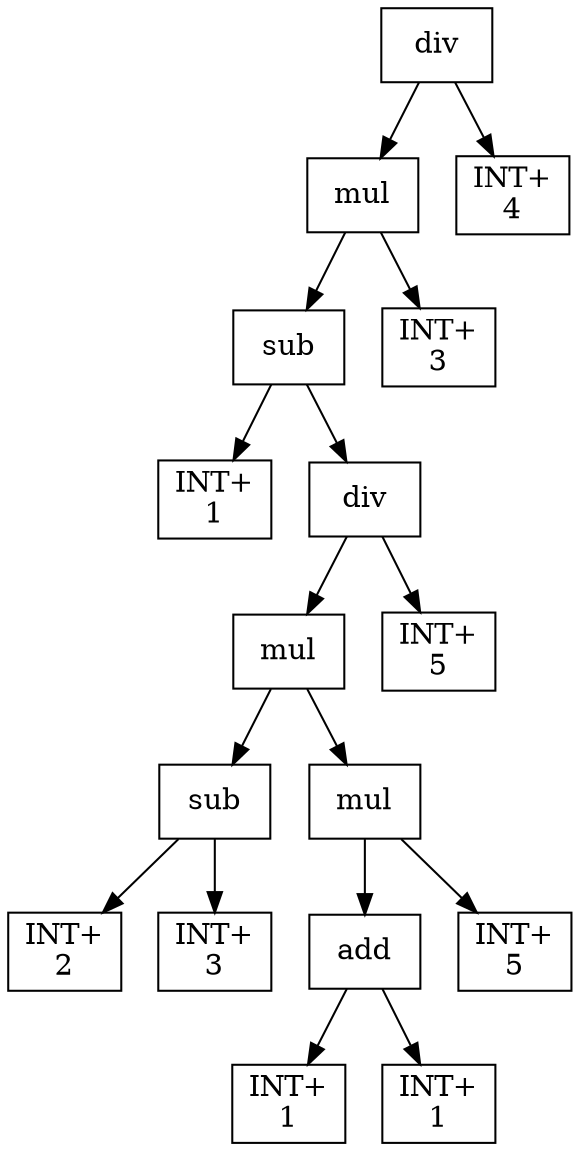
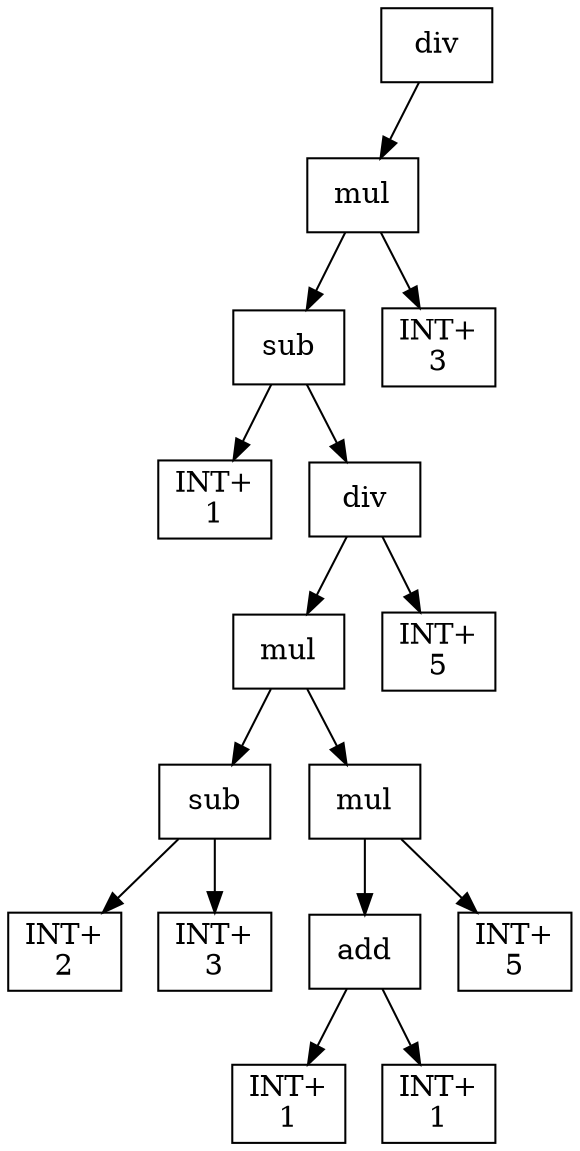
node "INT+ 4": removed
